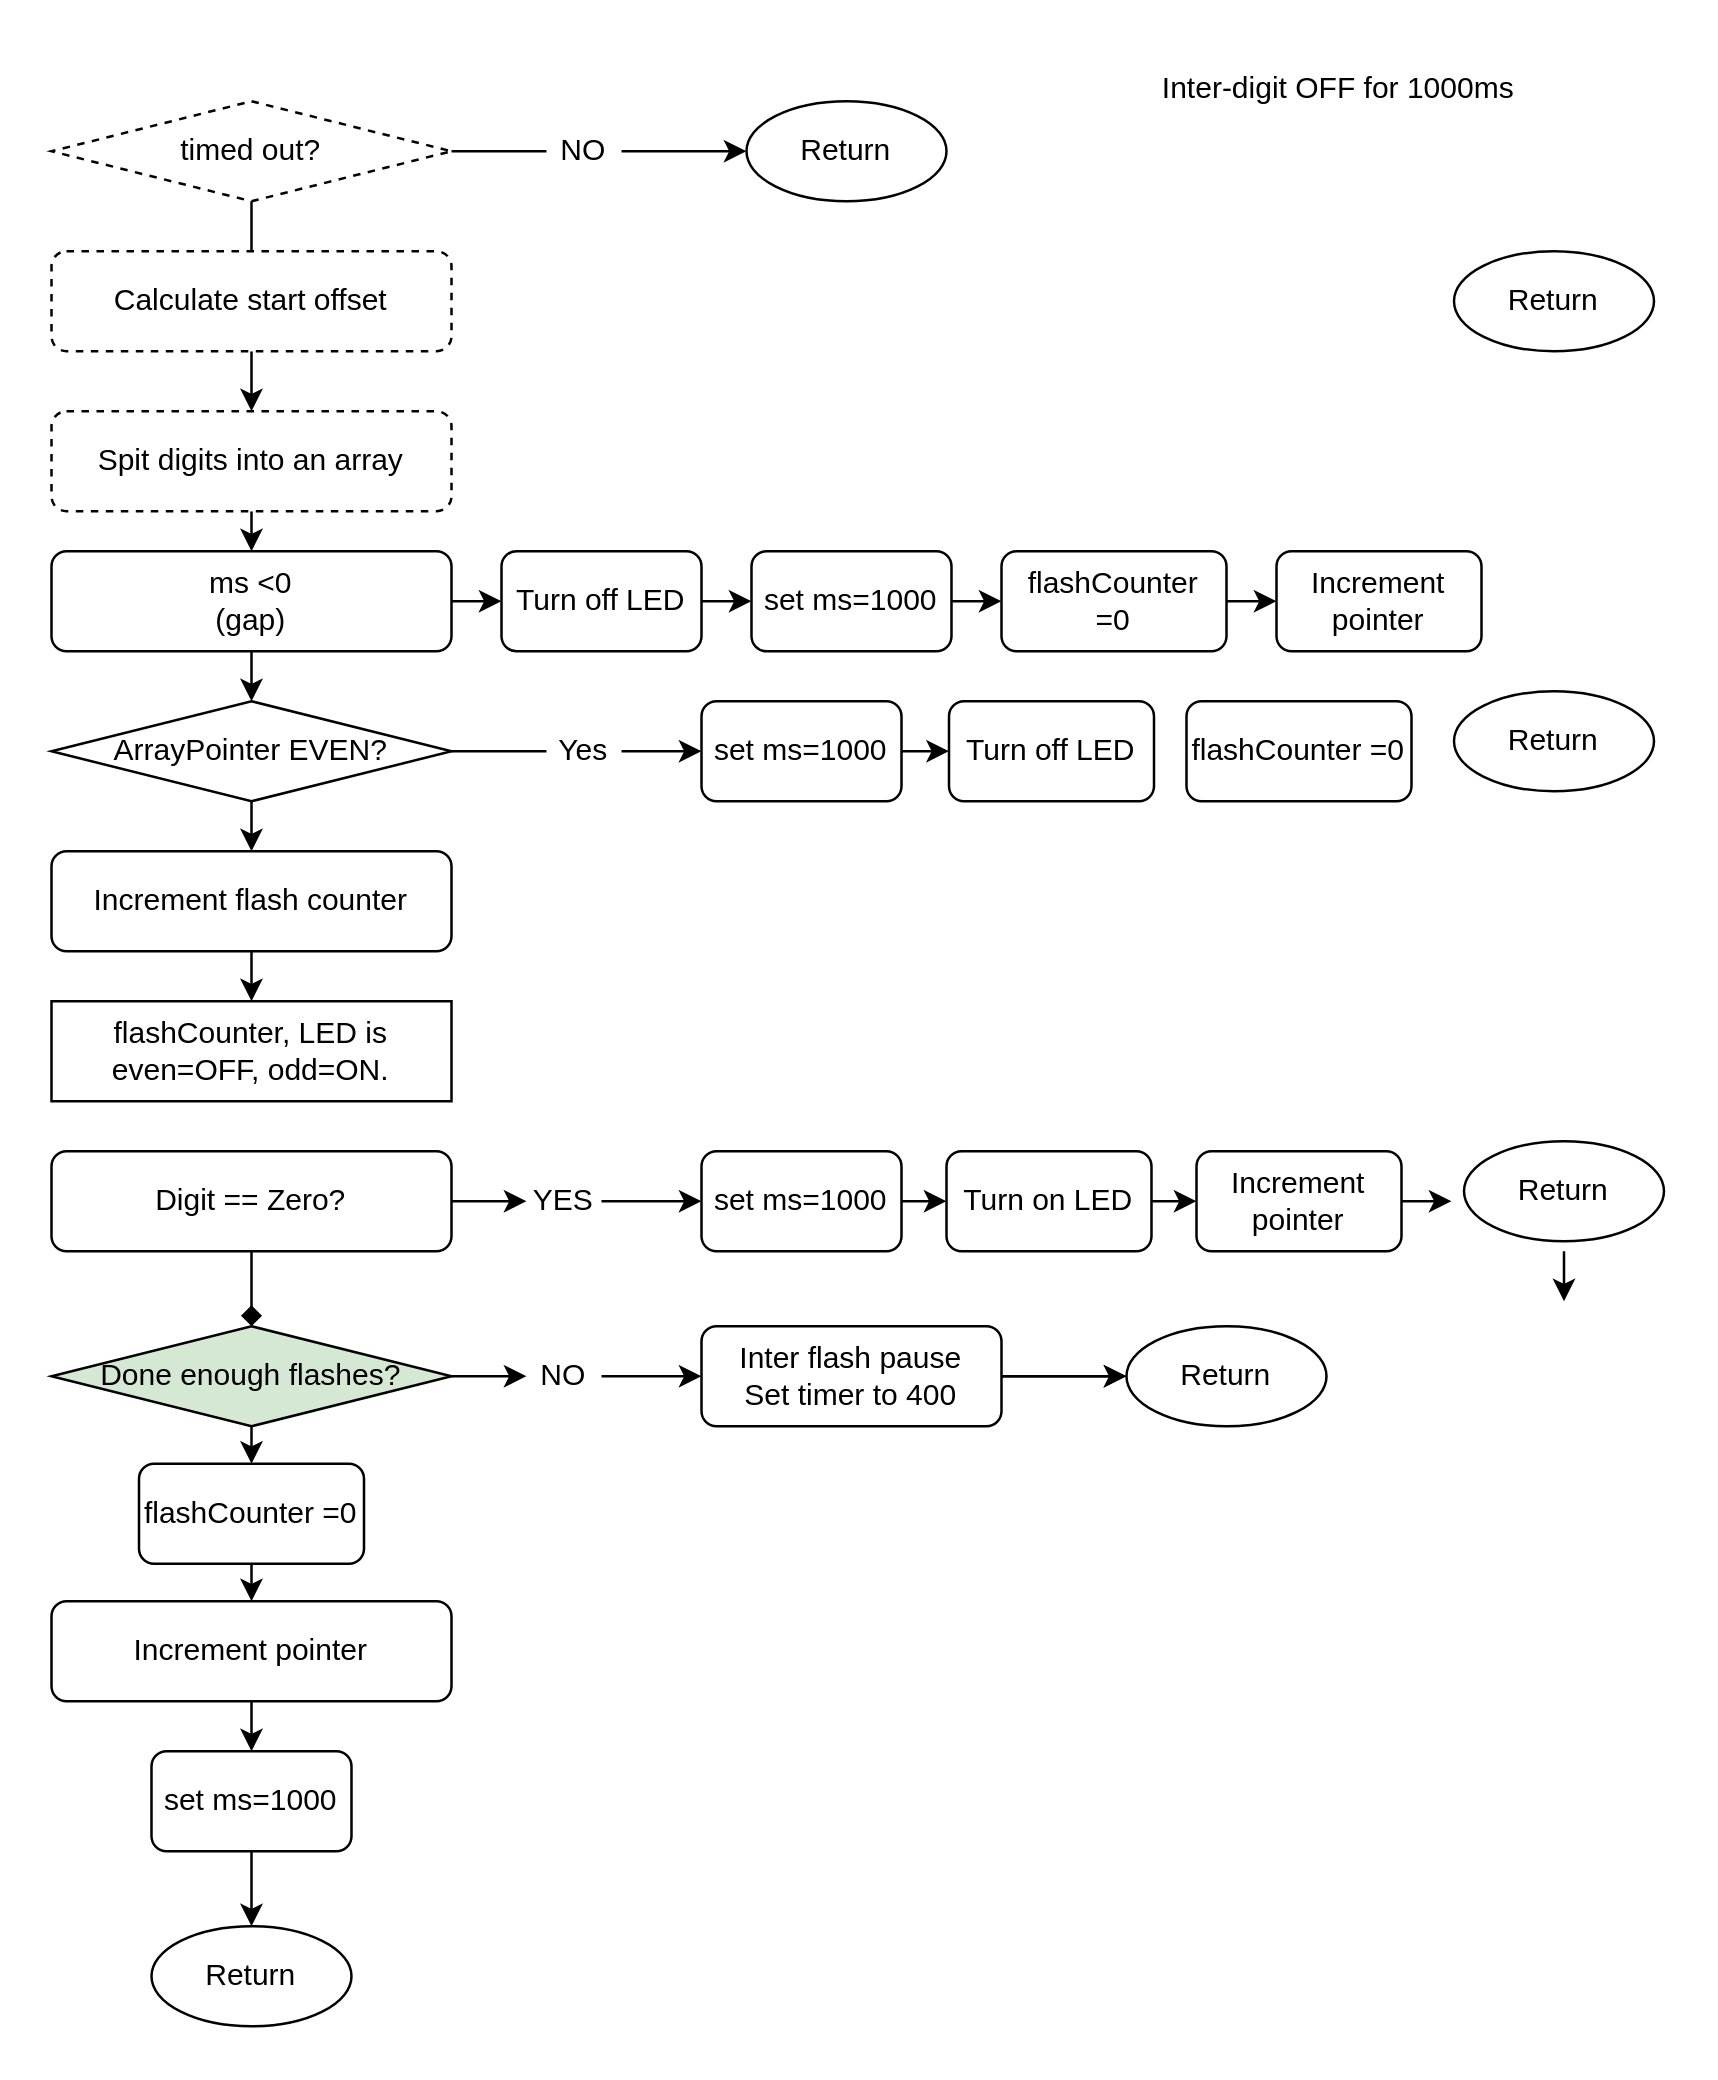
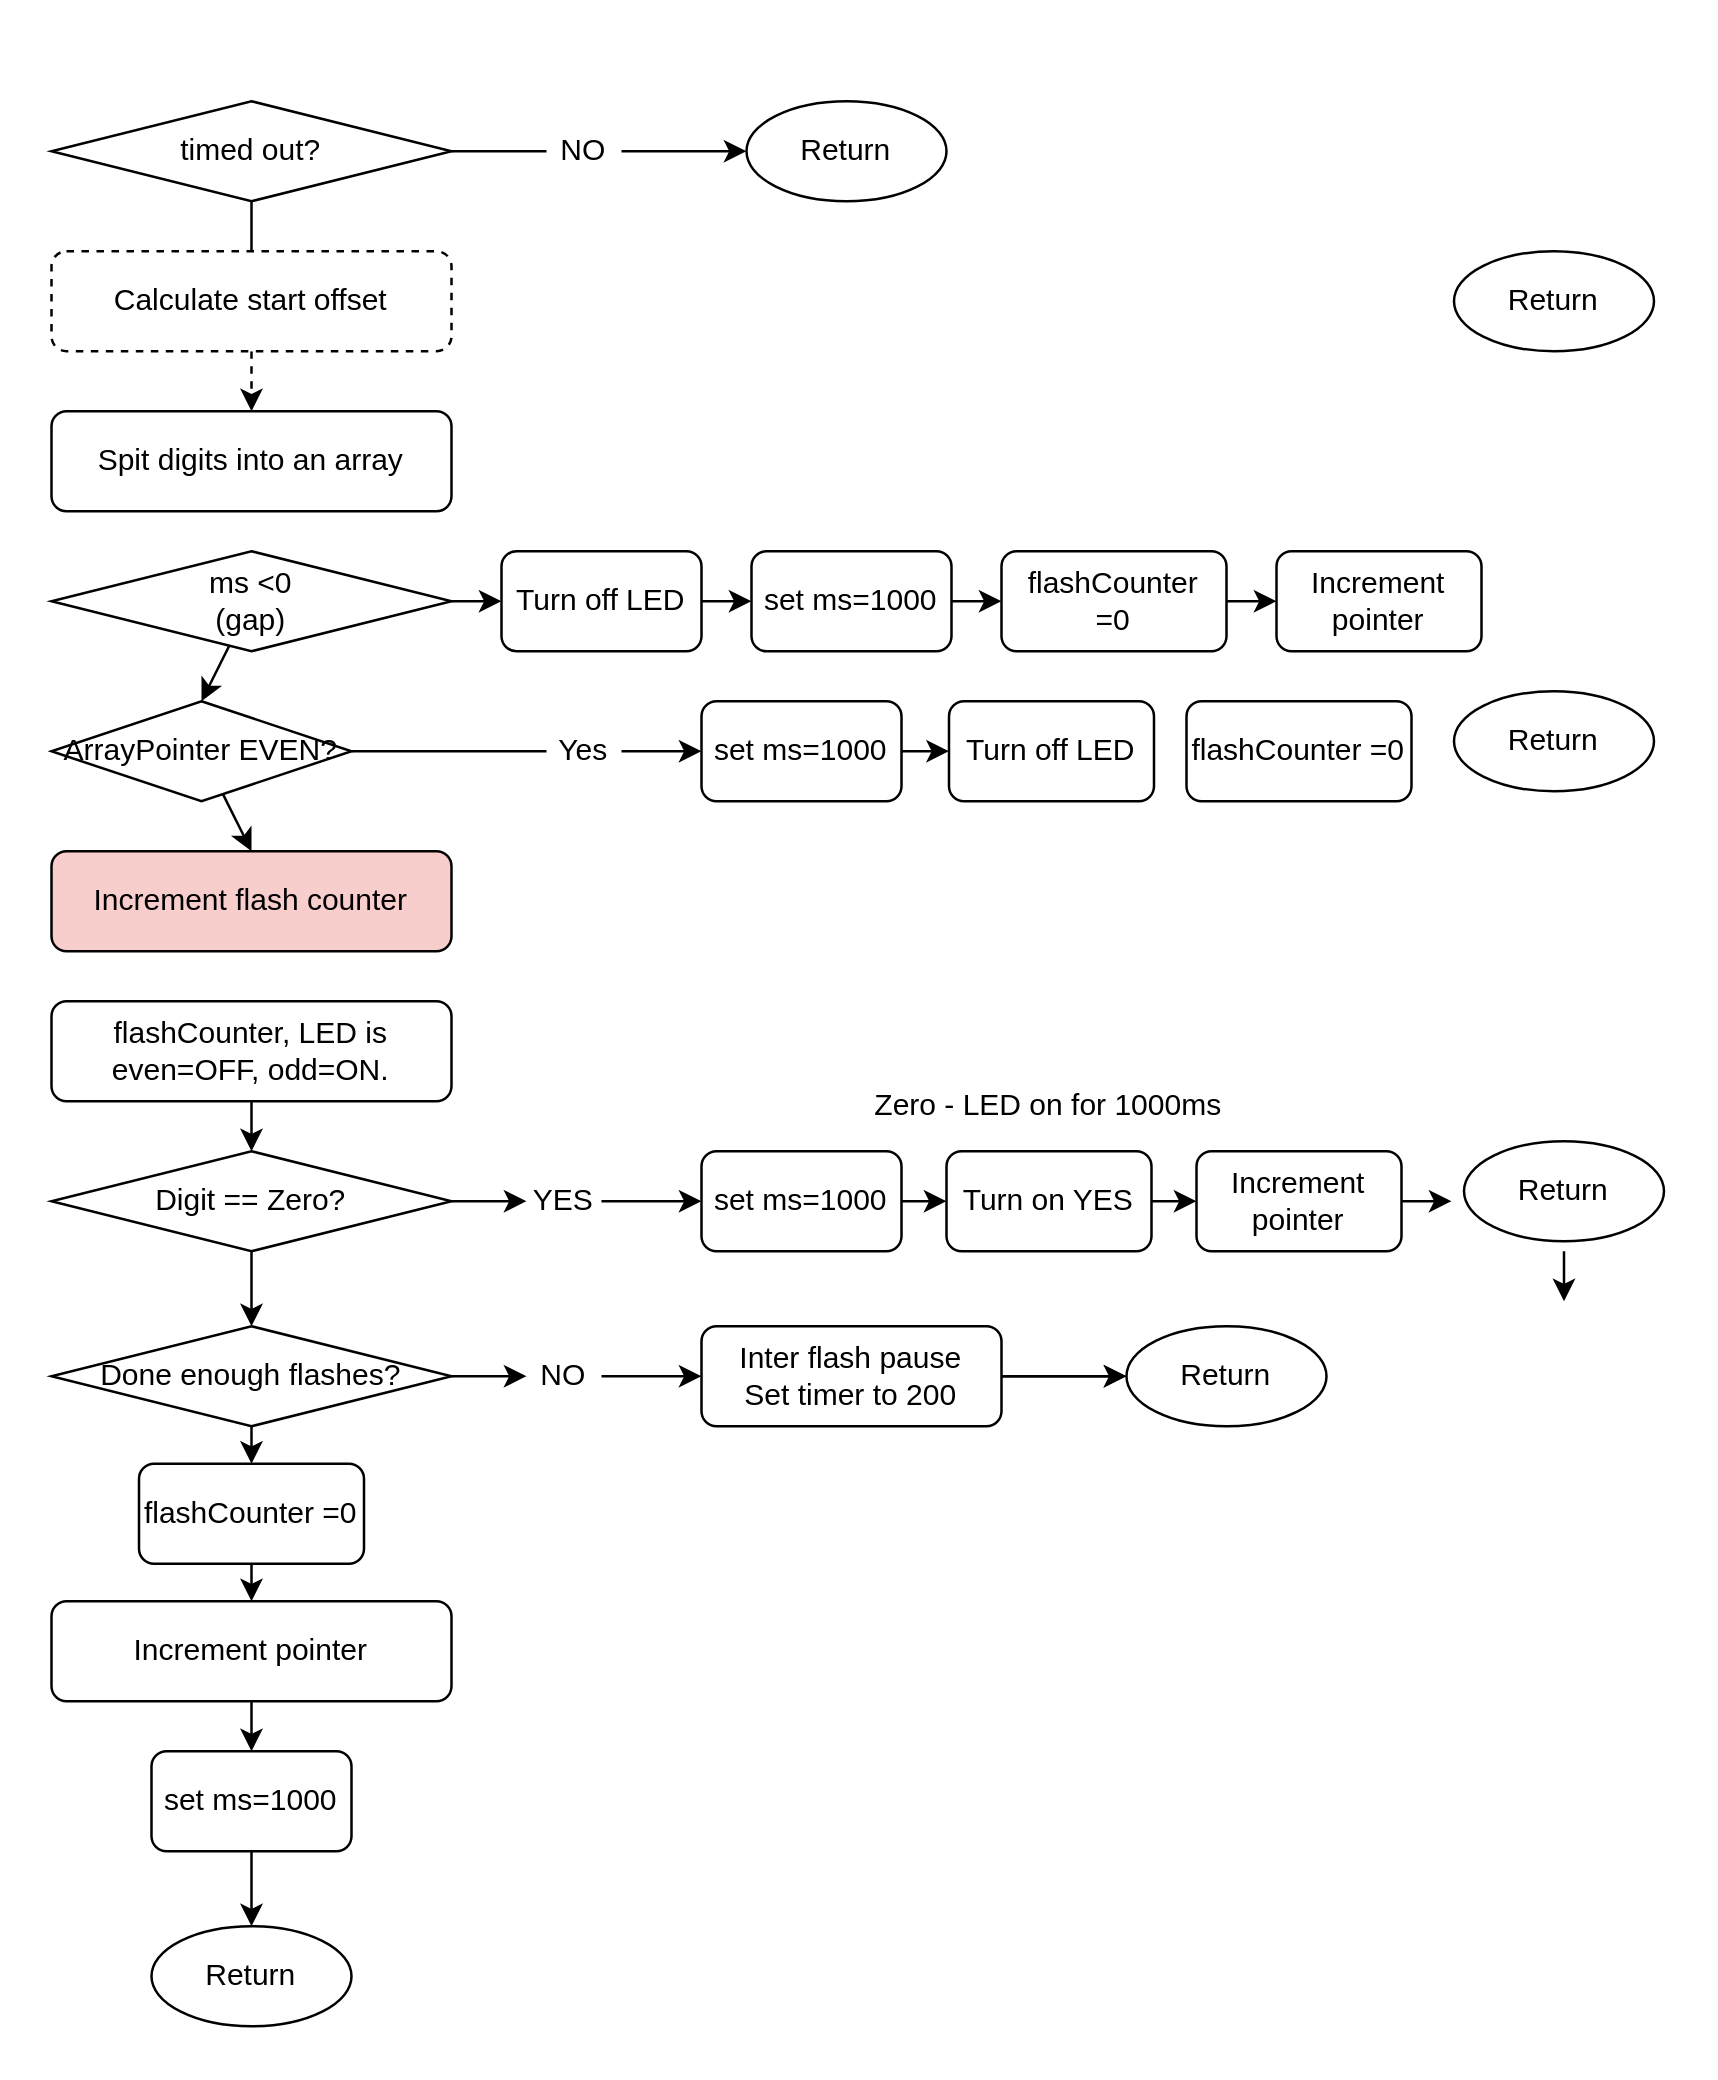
node "Inter-digit OFF for 1000ms": removed
node "timed out?": style dashed -> solid
edge "Calculate start offset" -> "Spit digits into an array": style solid -> dashed
node "Spit digits into an array": style dashed -> solid
edge "Spit digits into an array" -> "ms <0 (gap)": removed
node "ms <0 (gap)": shape rounded rectangle -> diamond
node "ArrayPointer EVEN?": size 400x100 -> 300x100
node "Increment flash counter": fillcolor #ffffff -> #f8cecc
edge "Increment flash counter" -> "flashCounter, LED is even=OFF, odd=ON.": removed
node "flashCounter, LED is even=OFF, odd=ON.": shape rectangle -> rounded rectangle
node "Zero - LED on for 1000ms": added
edge "flashCounter, LED is even=OFF, odd=ON." -> "Digit == Zero?": added
node "Digit == Zero?": shape rounded rectangle -> diamond
node "Turn on LED": label "Turn on LED" -> "Turn on YES"
edge "Digit == Zero?" -> "Done enough flashes?": arrowhead diamond -> classic
node "Done enough flashes?": fillcolor #d5e8d4 -> #ffffff
node "Inter flash pause Set timer to 400": label "Inter flash pause Set timer to 400" -> "Inter flash pause Set timer to 200"
